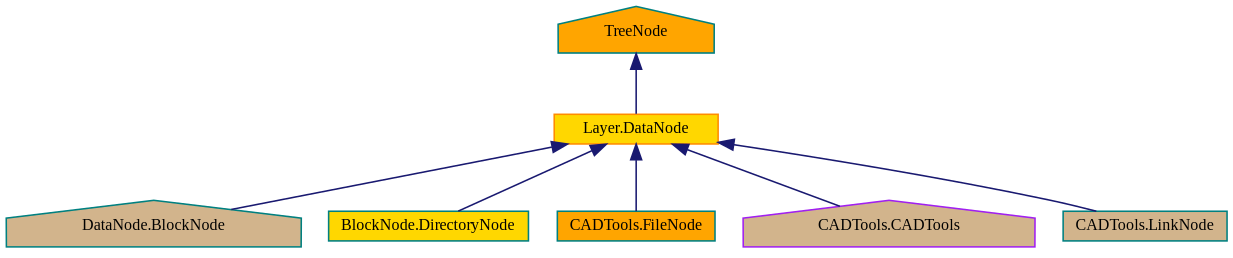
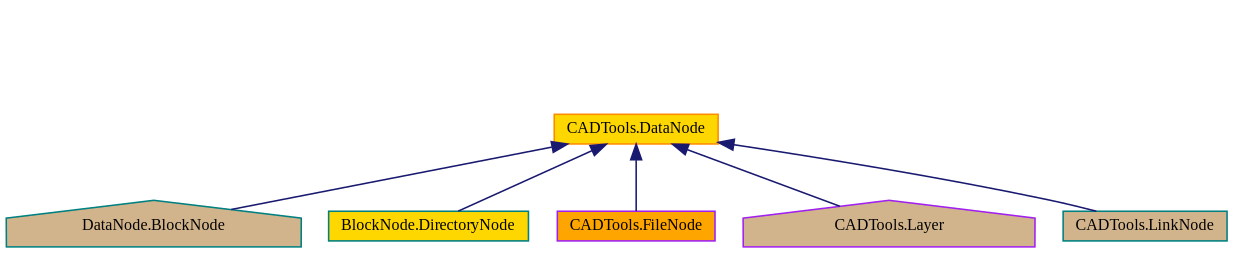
node "TreeNode": removed
node "Layer.DataNode": label "Layer.DataNode" -> "CADTools.DataNode"
node "CADTools.FileNode": color teal -> purple
node "CADTools.CADTools": label "CADTools.CADTools" -> "CADTools.Layer"
